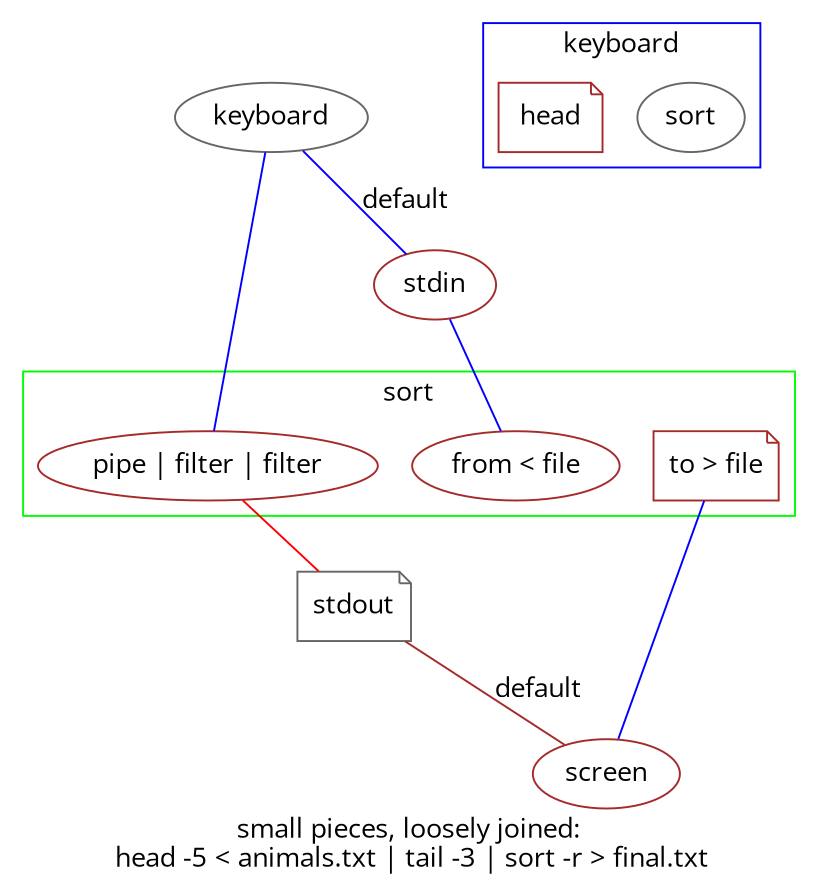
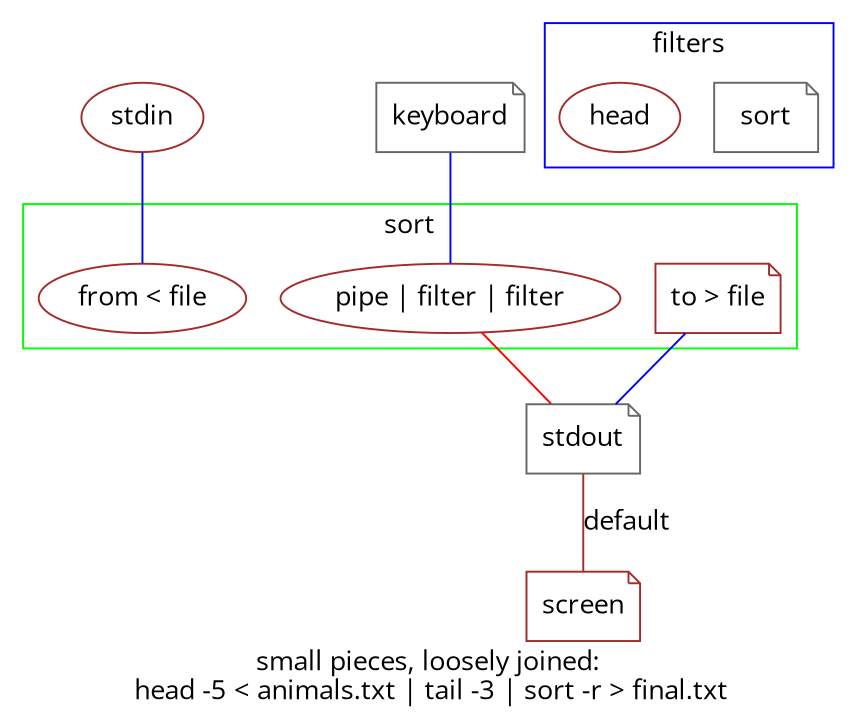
cluster "keyboard": label "keyboard" -> "filters"
node "keyboard": shape ellipse -> note
node "head": shape note -> ellipse
node "sort": shape ellipse -> note
edge "keyboard" -- "stdin": removed, label "default"
edge "to > file" -- "screen": now "to > file" -- "stdout"
node "screen": shape ellipse -> note
